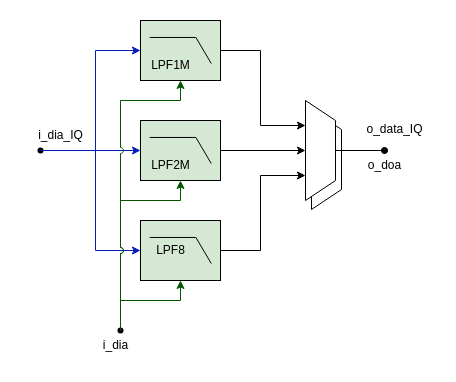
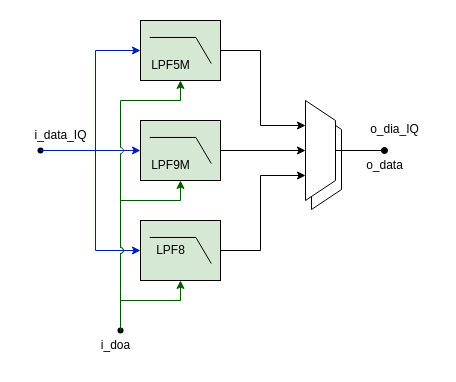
node "LPF1M": label "LPF1M" -> "LPF5M"
node "o_data_IQ": label "o_data_IQ" -> "o_dia_IQ"
node "i_dia_IQ": label "i_dia_IQ" -> "i_data_IQ"
node "LPF2M": label "LPF2M" -> "LPF9M"
node "o_doa": label "o_doa" -> "o_data"
node "i_dia": label "i_dia" -> "i_doa"
